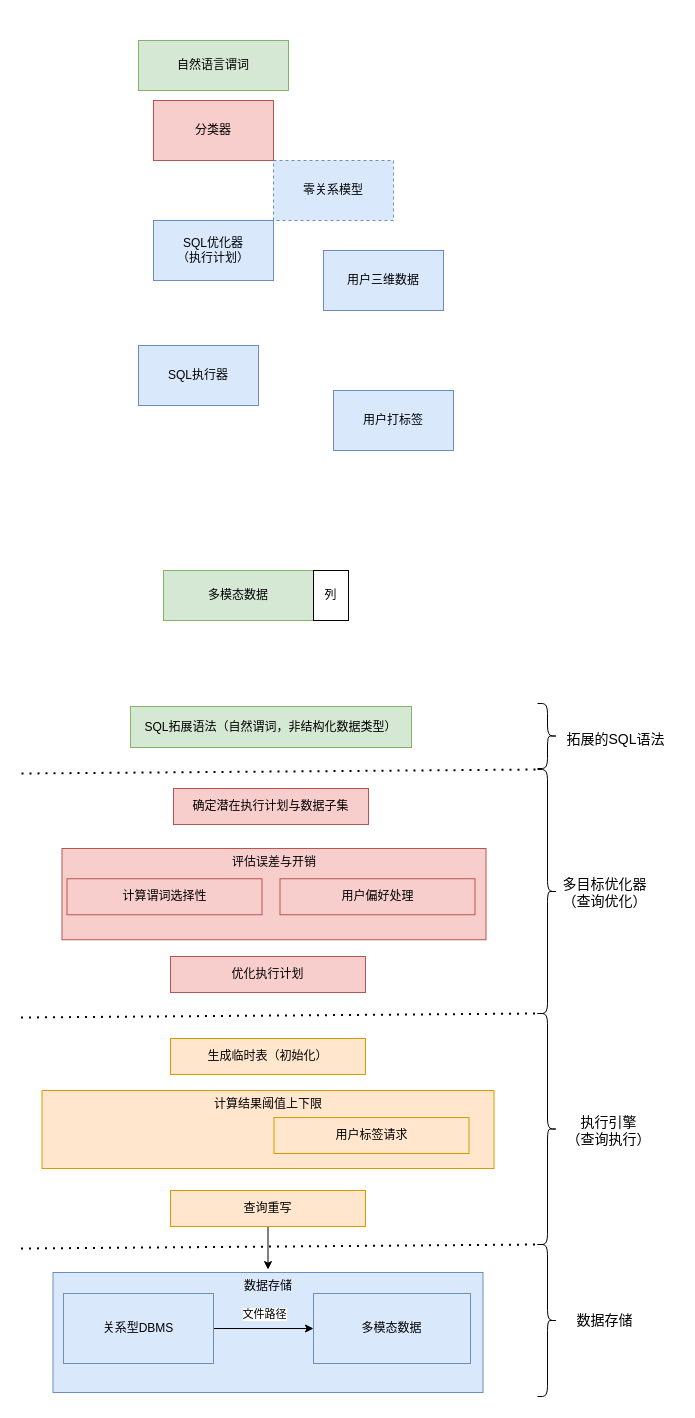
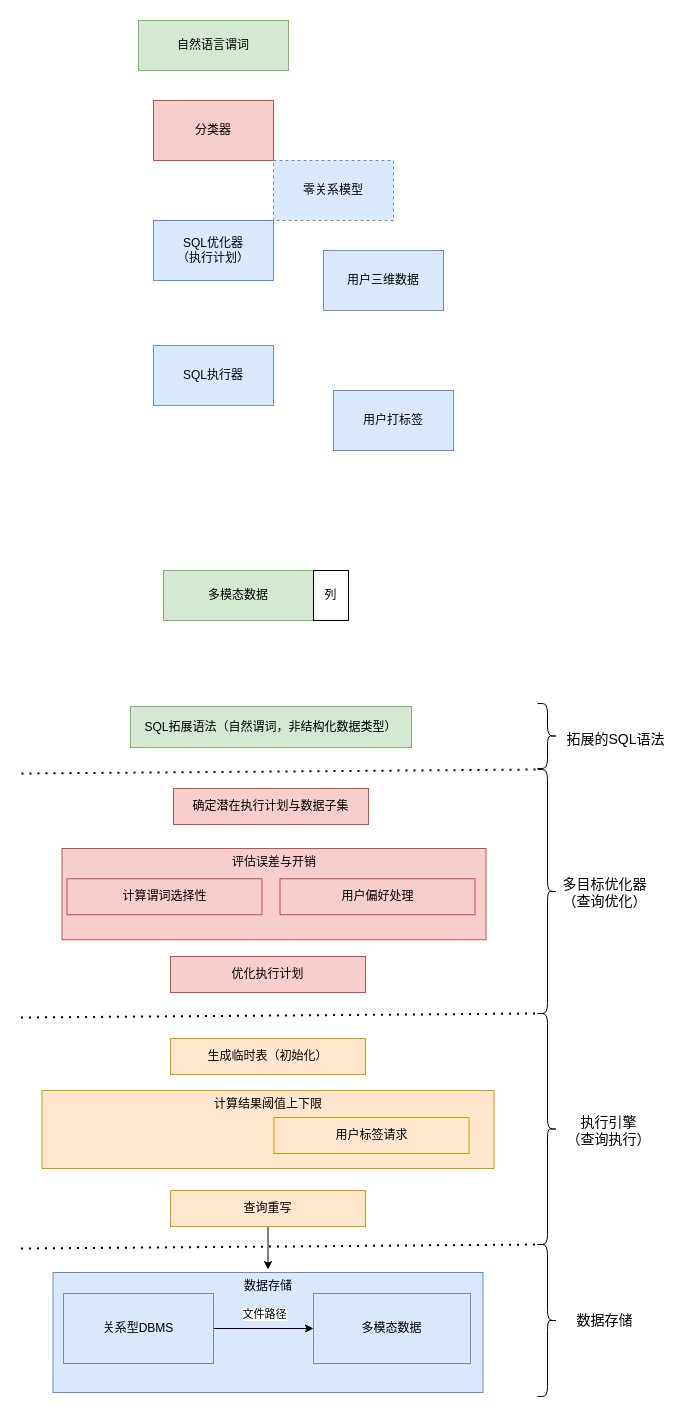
node "自然语言谓词": moved (214, 66) -> (214, 46)
node "SQL执行器": moved (199, 376) -> (214, 376)
